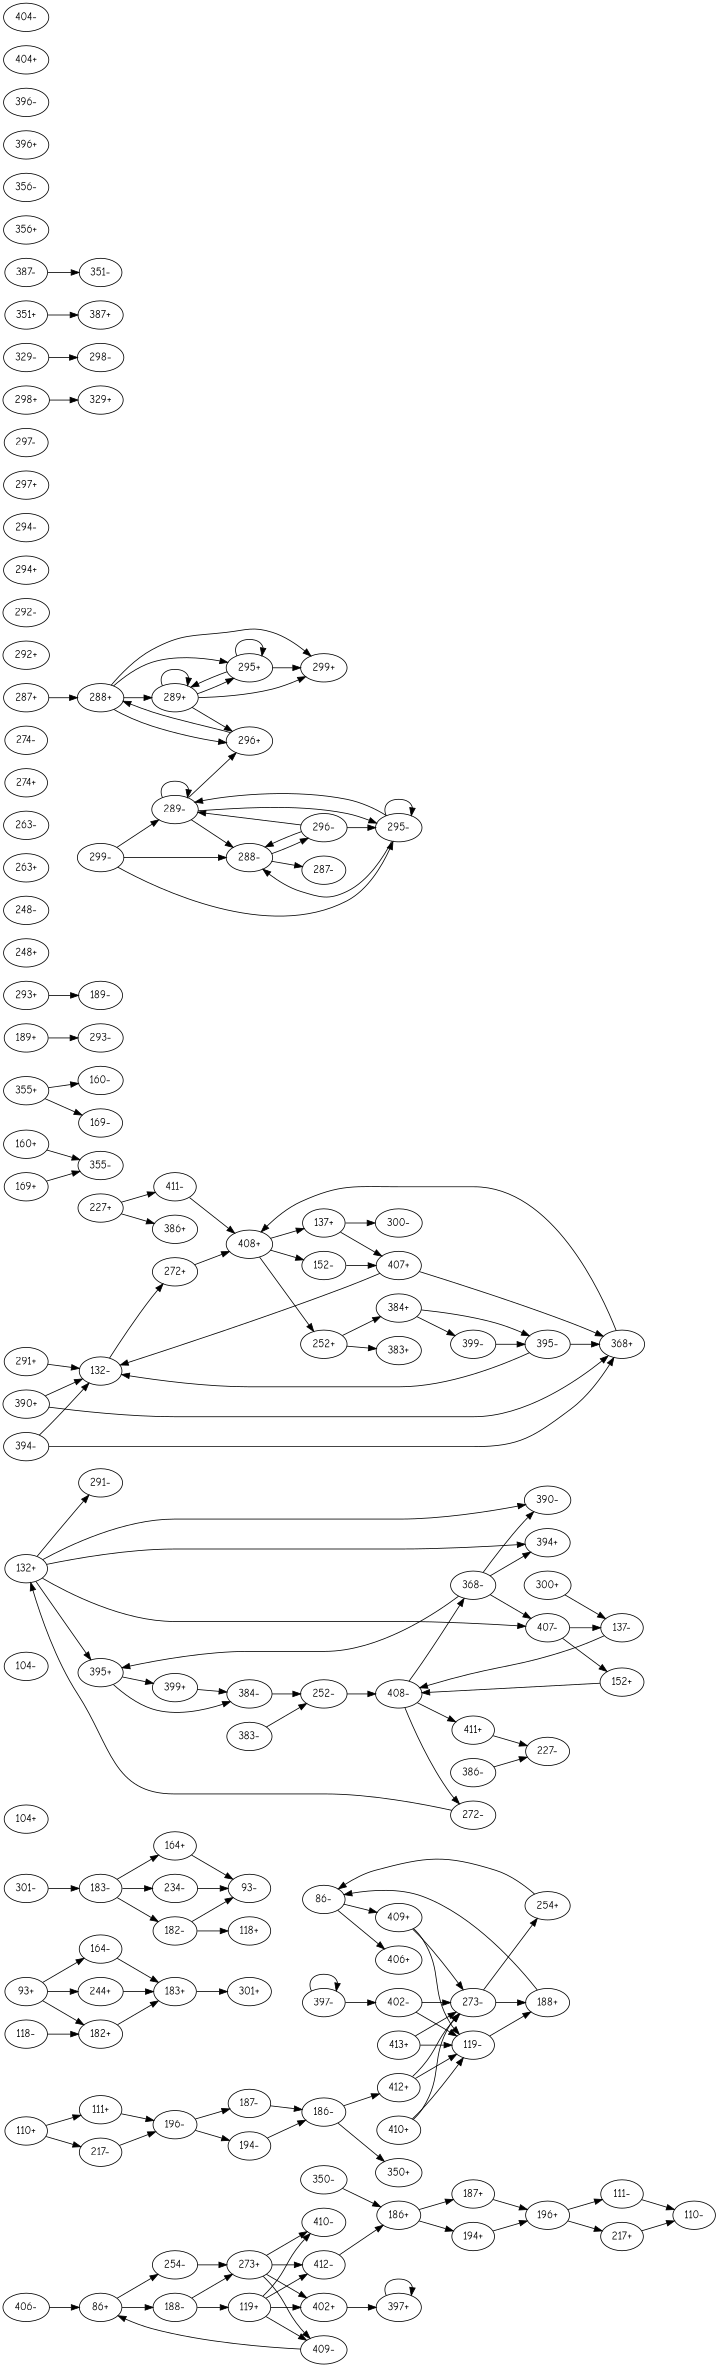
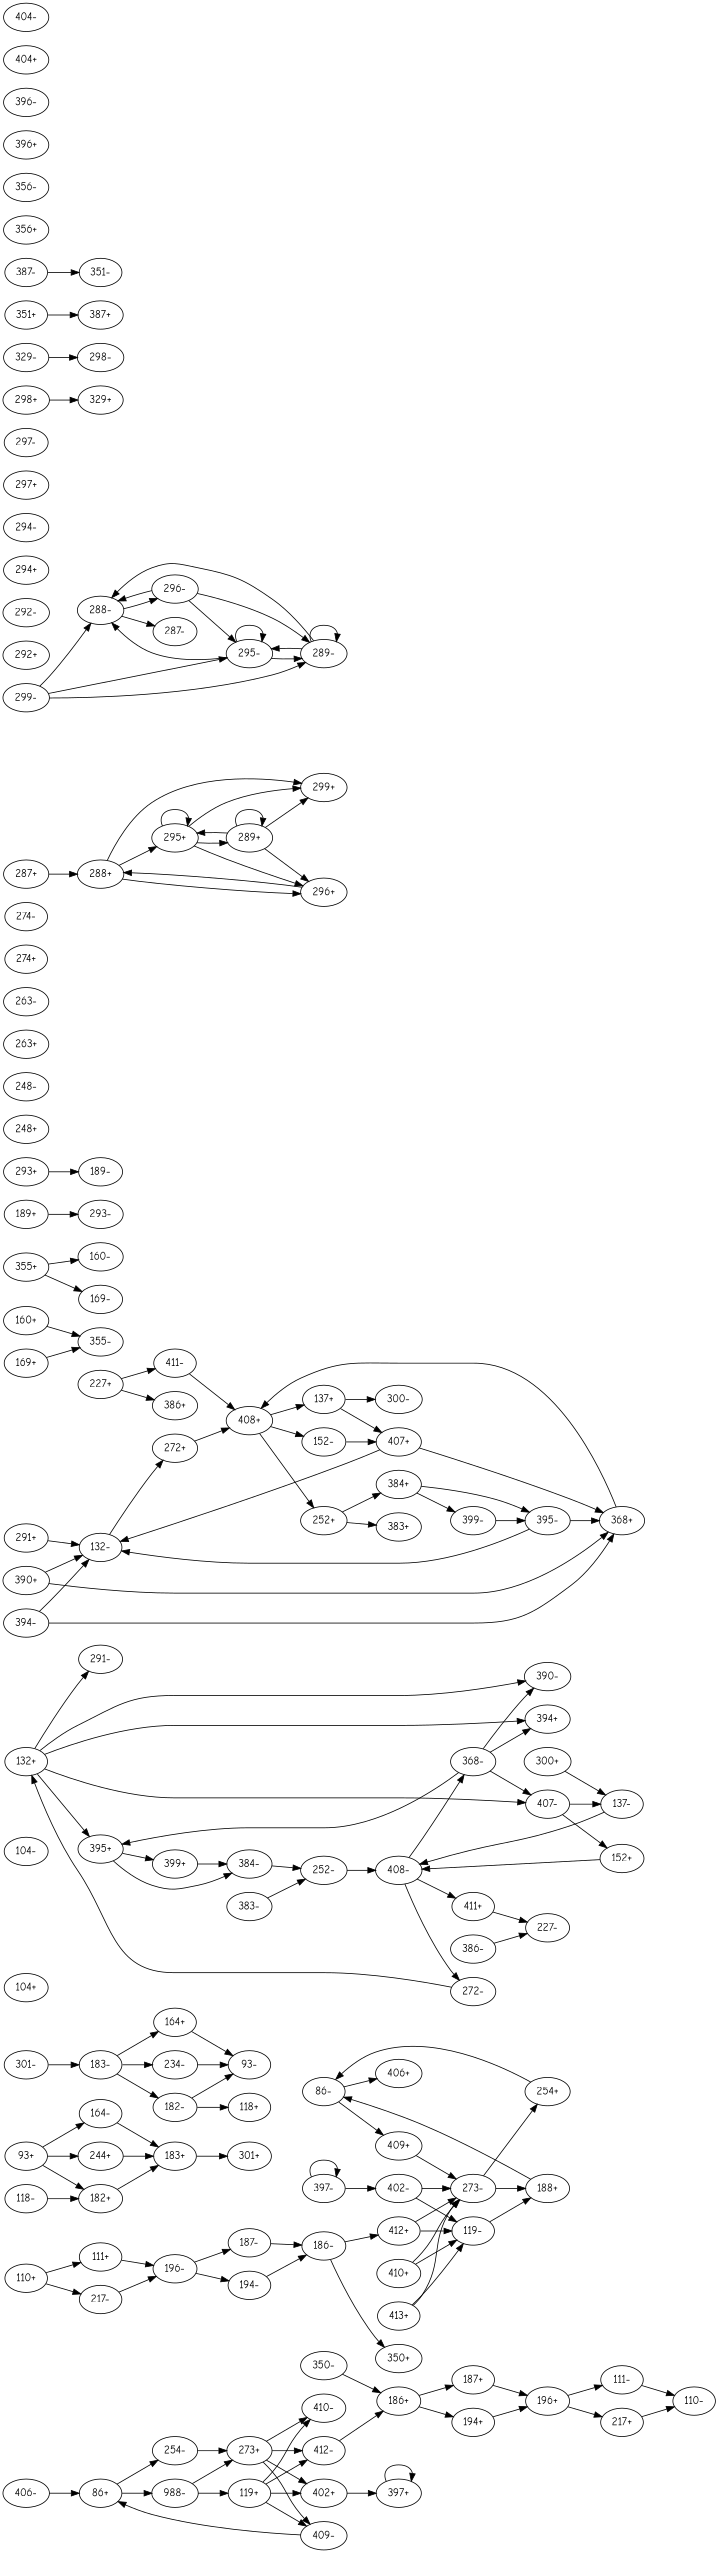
edge "288+" -> "289+": removed
edge "289-" -> "296+": now "295+" -> "296+"
edge "409+" -> "119-": removed
node "188-": label "188-" -> "988-"
